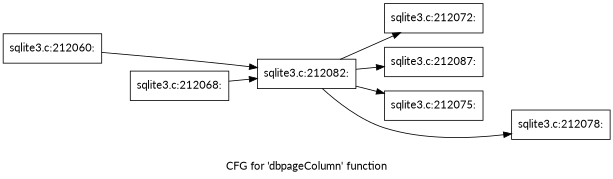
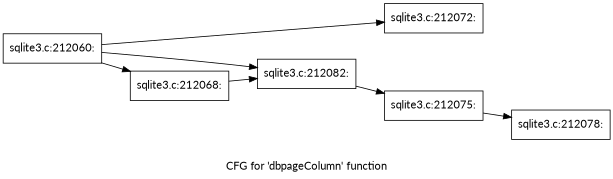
edge "sqlite3.c:212082:" -> "sqlite3.c:212072:": now "sqlite3.c:212060:" -> "sqlite3.c:212072:"
node "sqlite3.c:212087:": removed
edge "sqlite3.c:212060:" -> "sqlite3.c:212068:": added
edge "sqlite3.c:212082:" -> "sqlite3.c:212078:": now "sqlite3.c:212075:" -> "sqlite3.c:212078:"
